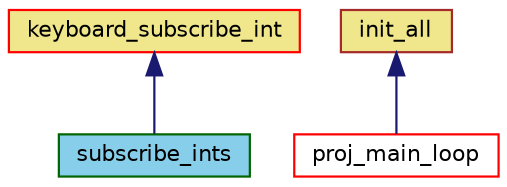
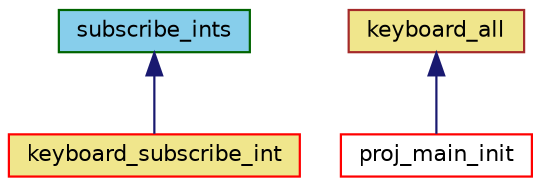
node "init_all": label "init_all" -> "keyboard_all"
edge "subscribe_ints" -> "keyboard_subscribe_int": reversed
node "proj_main_loop": label "proj_main_loop" -> "proj_main_init"
